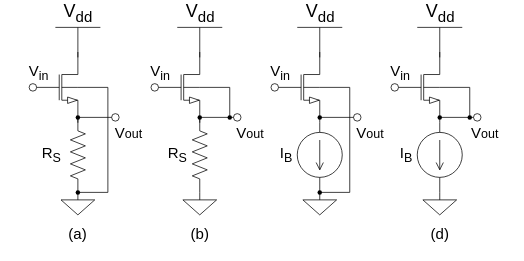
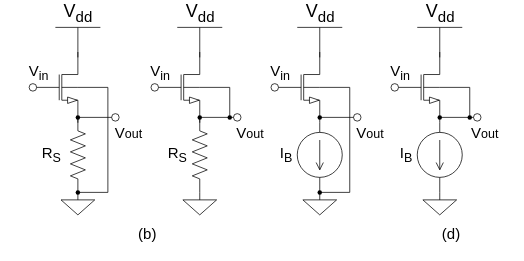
node "(a)": removed
node "(b)": moved (200, 234) -> (147, 234)
node "(d)": moved (440, 234) -> (451, 234)
